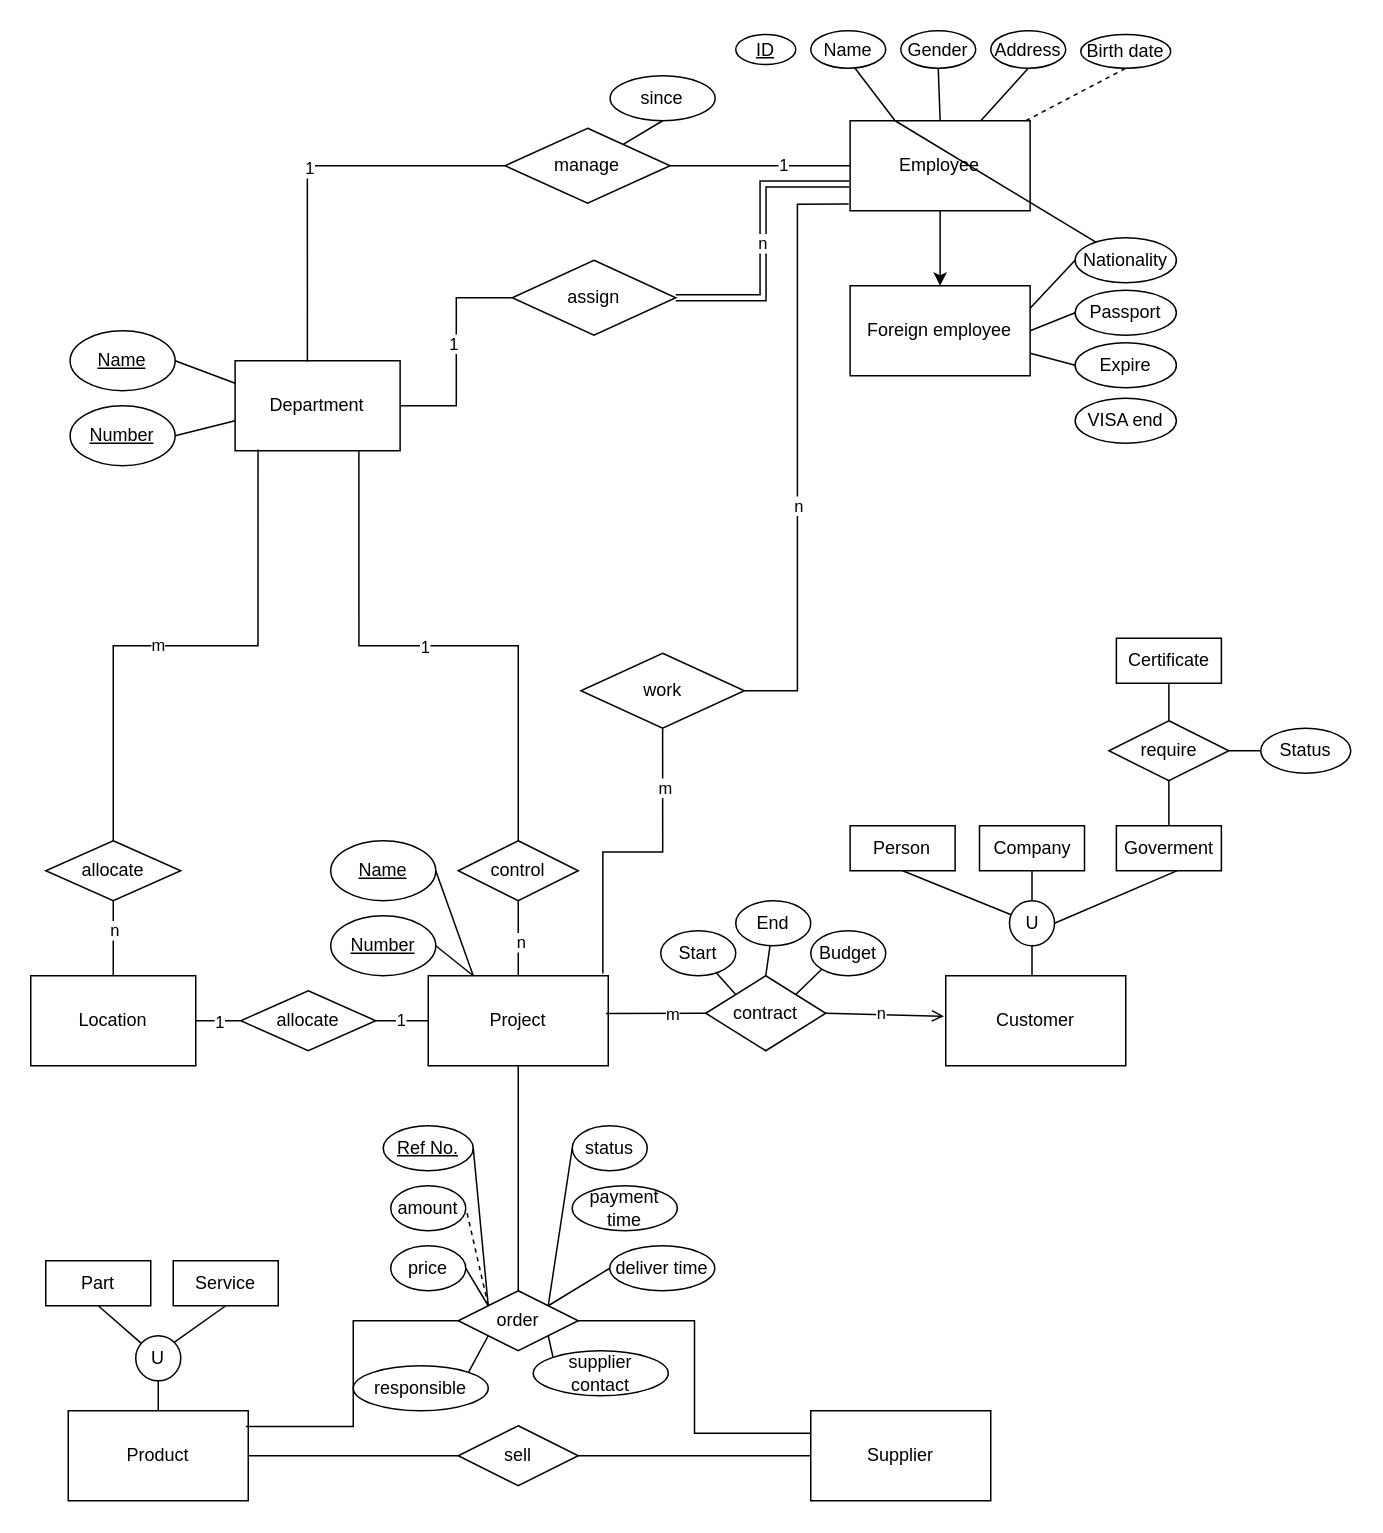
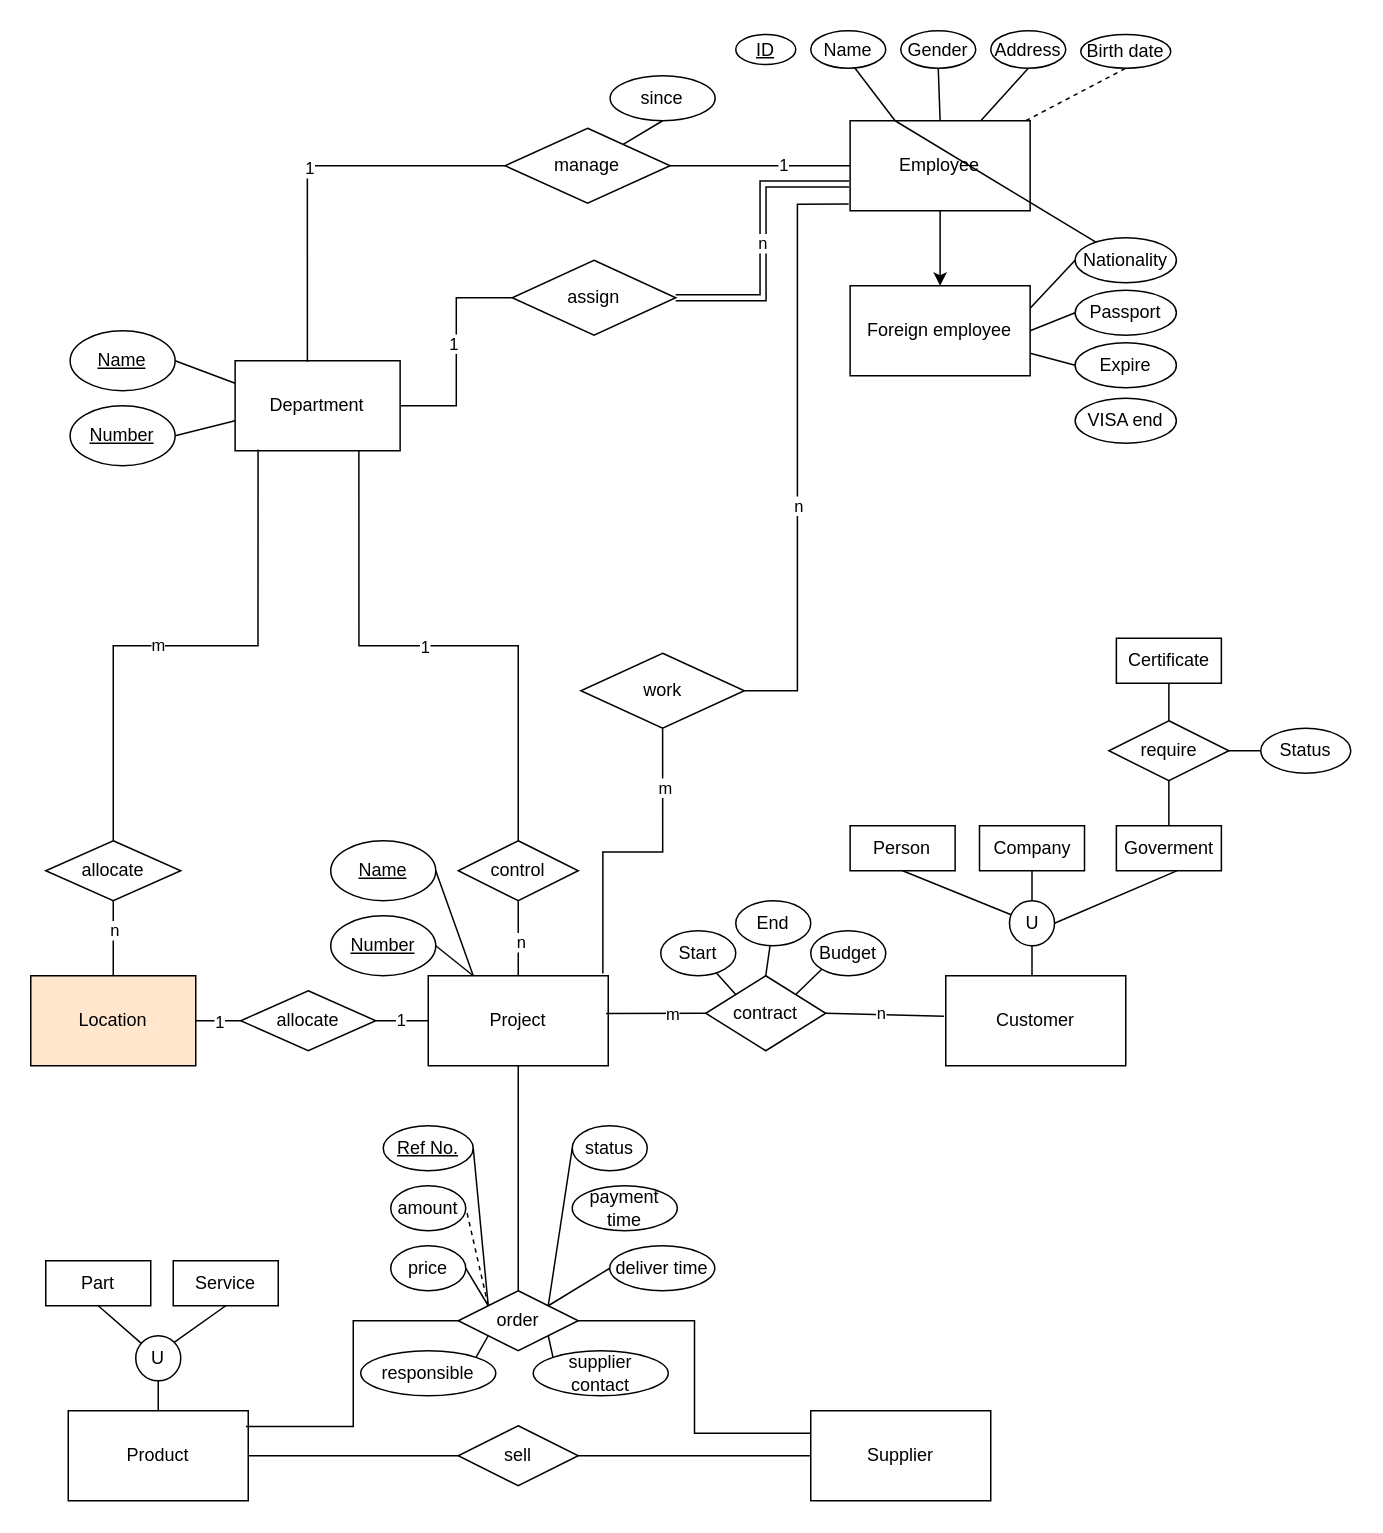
edge "contract" -> "Customer": arrowhead open -> none
node "Location": fillcolor #ffffff -> #ffe6cc
node "responsible": moved (421, 1388) -> (428, 1373)
